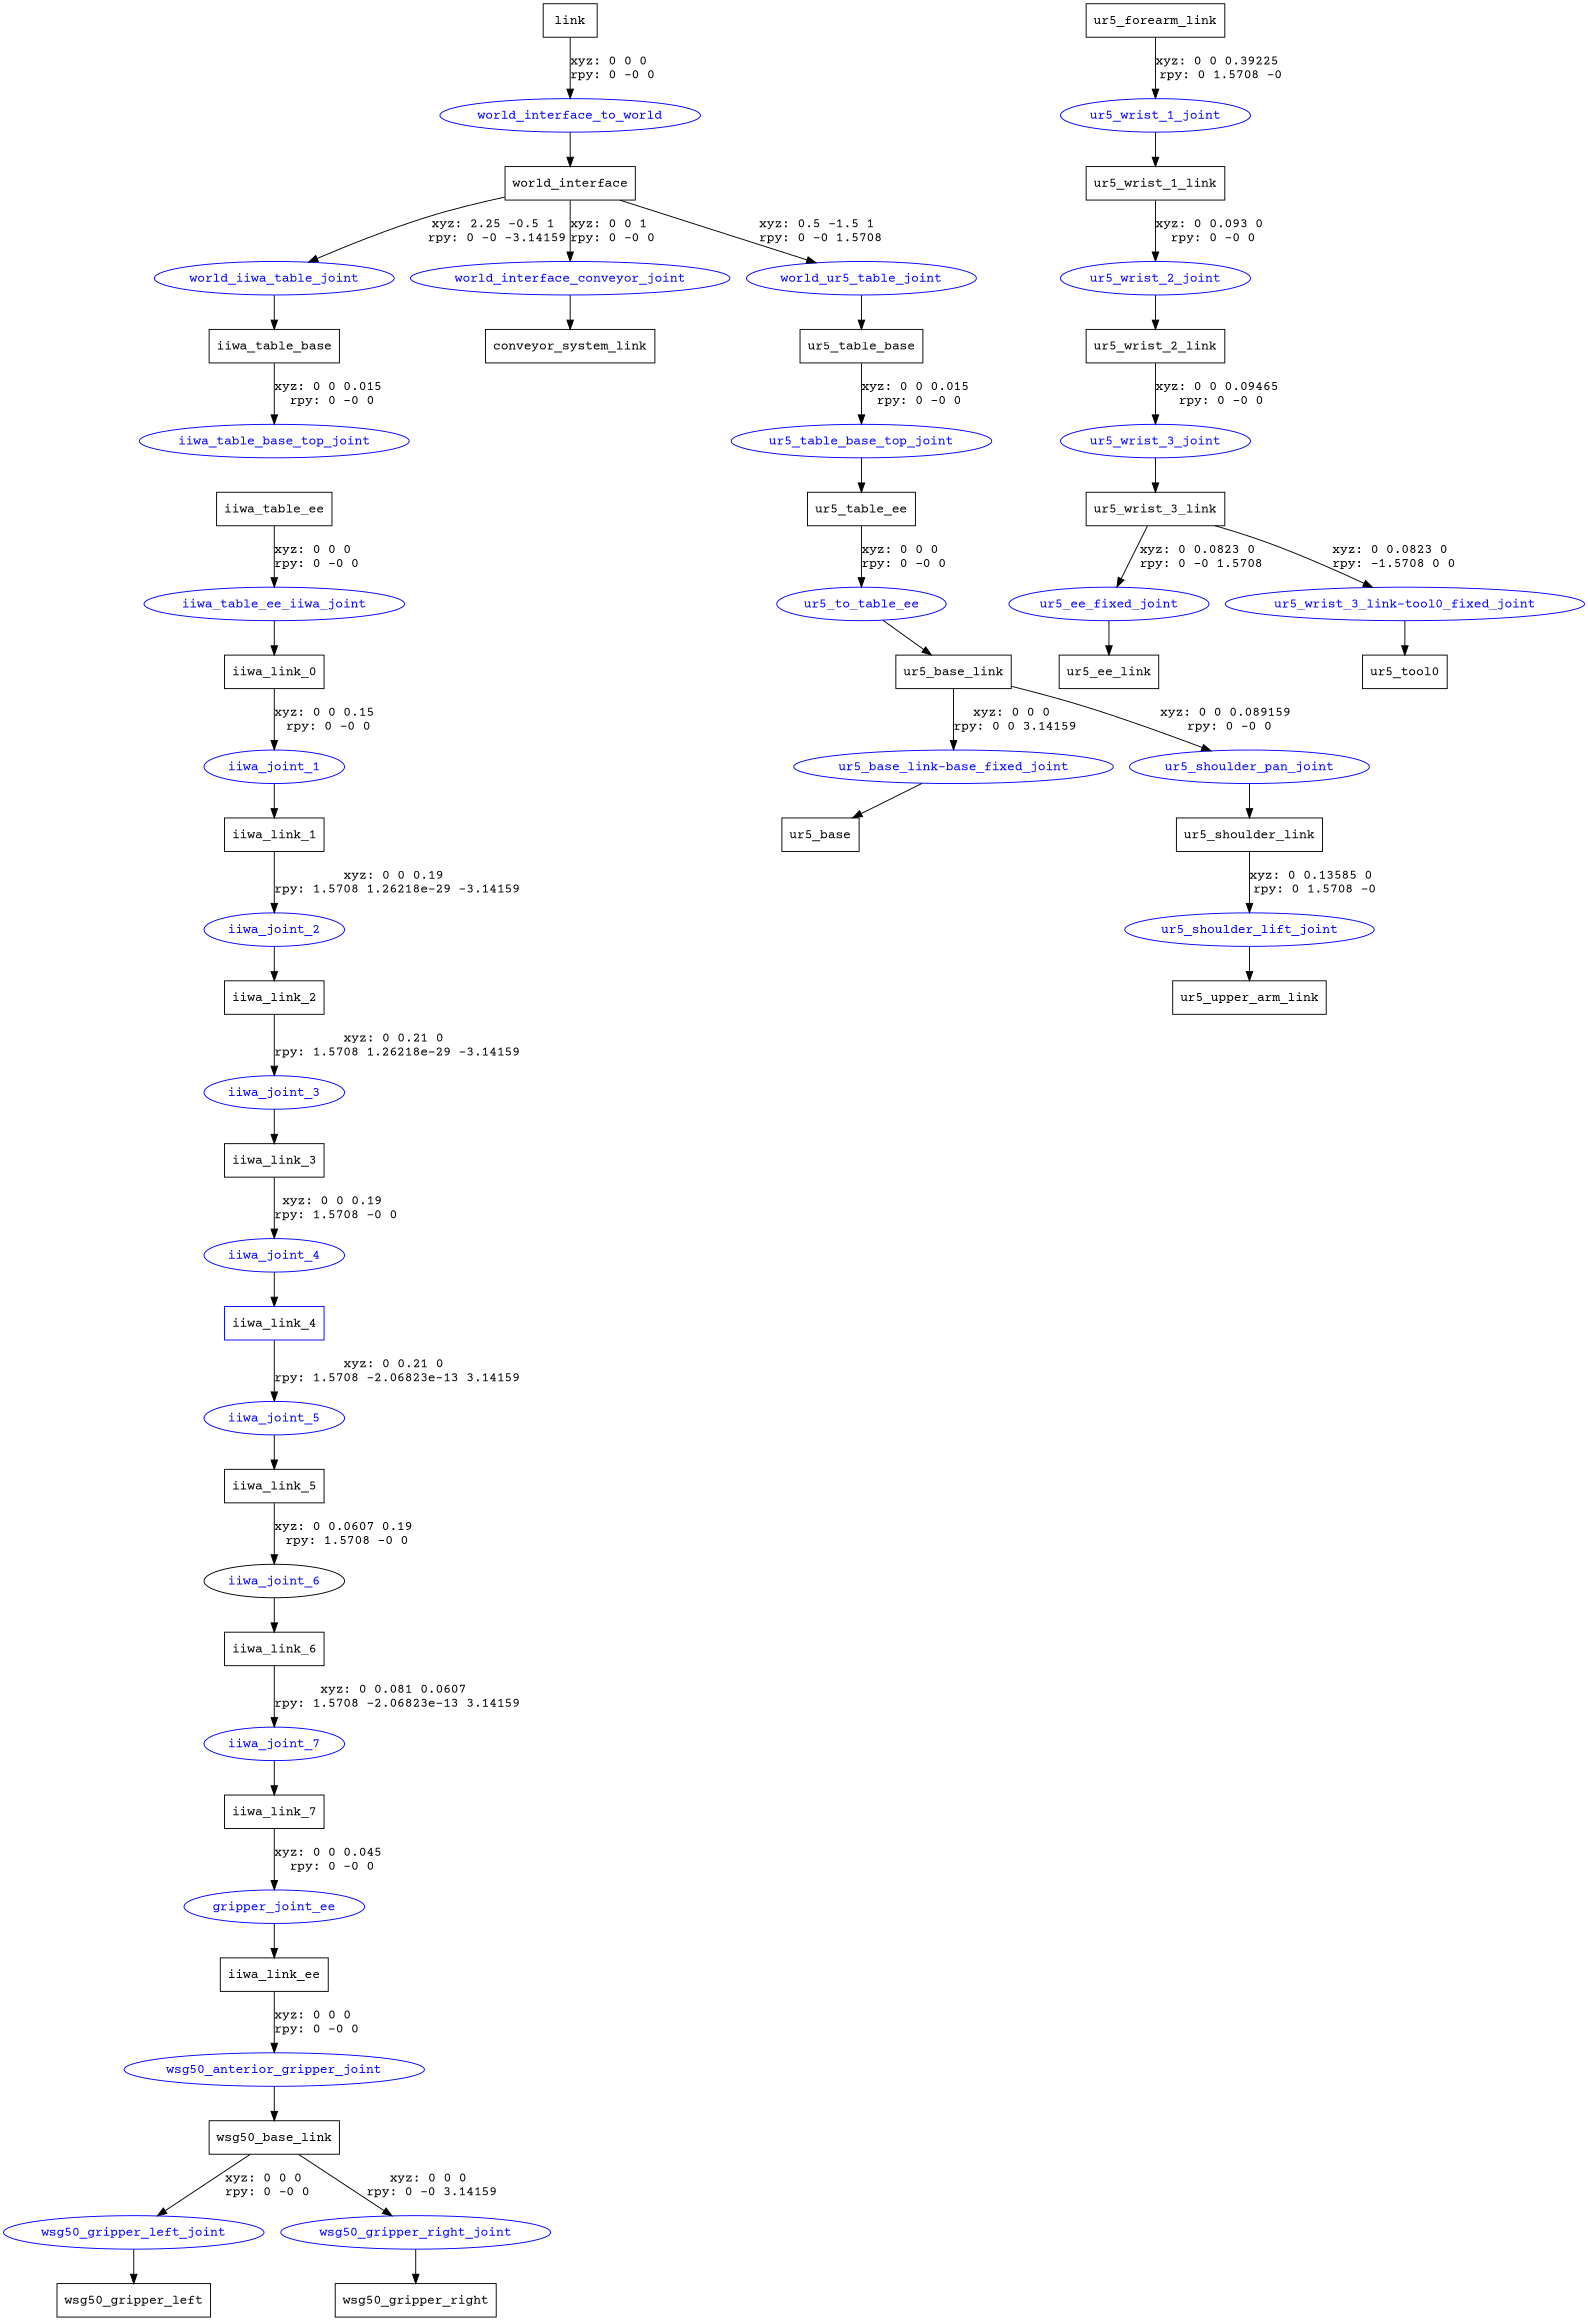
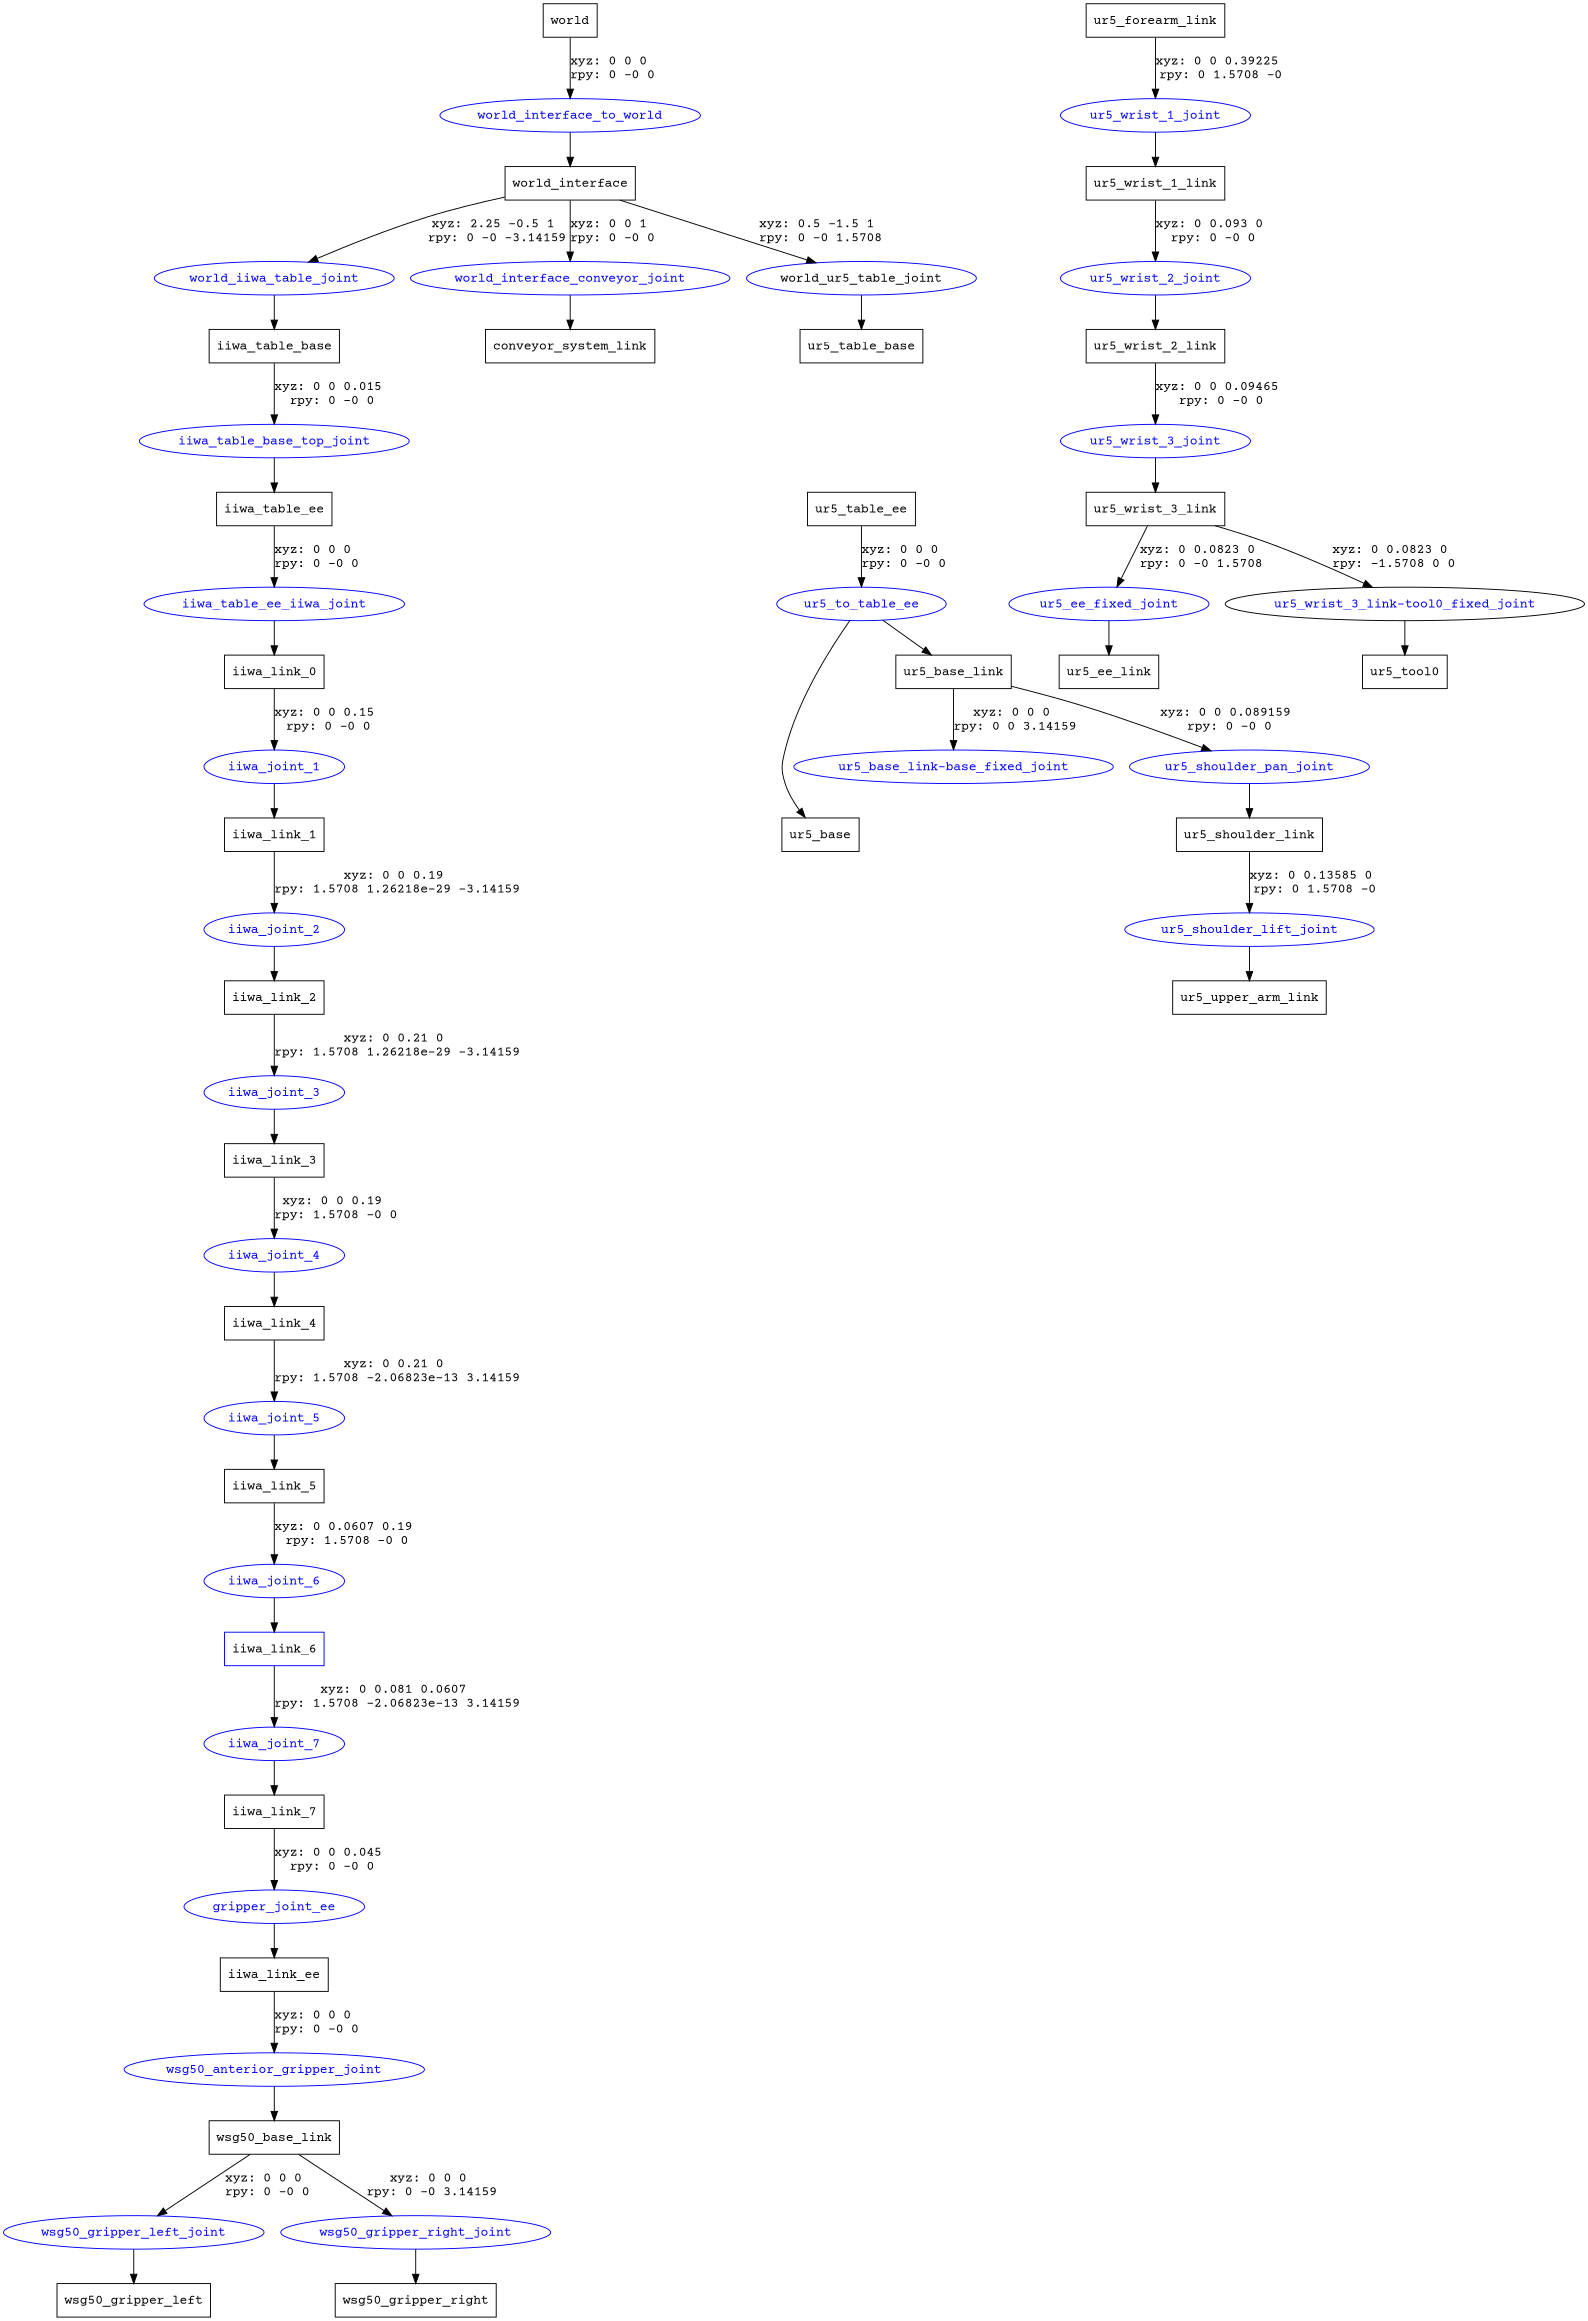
node "link": label "link" -> "world"
node "world_ur5_table_joint": fontcolor blue -> black
node "ur5_table_base_top_joint": removed
edge "iiwa_table_base_top_joint" -> "iiwa_table_ee": added
node "ur5_wrist_3_link-tool0_fixed_joint": color blue -> black
edge "ur5_base_link-base_fixed_joint" -> "ur5_base": now "ur5_to_table_ee" -> "ur5_base"
node "iiwa_link_4": color blue -> black
node "iiwa_joint_6": color black -> blue
node "iiwa_link_6": color black -> blue
